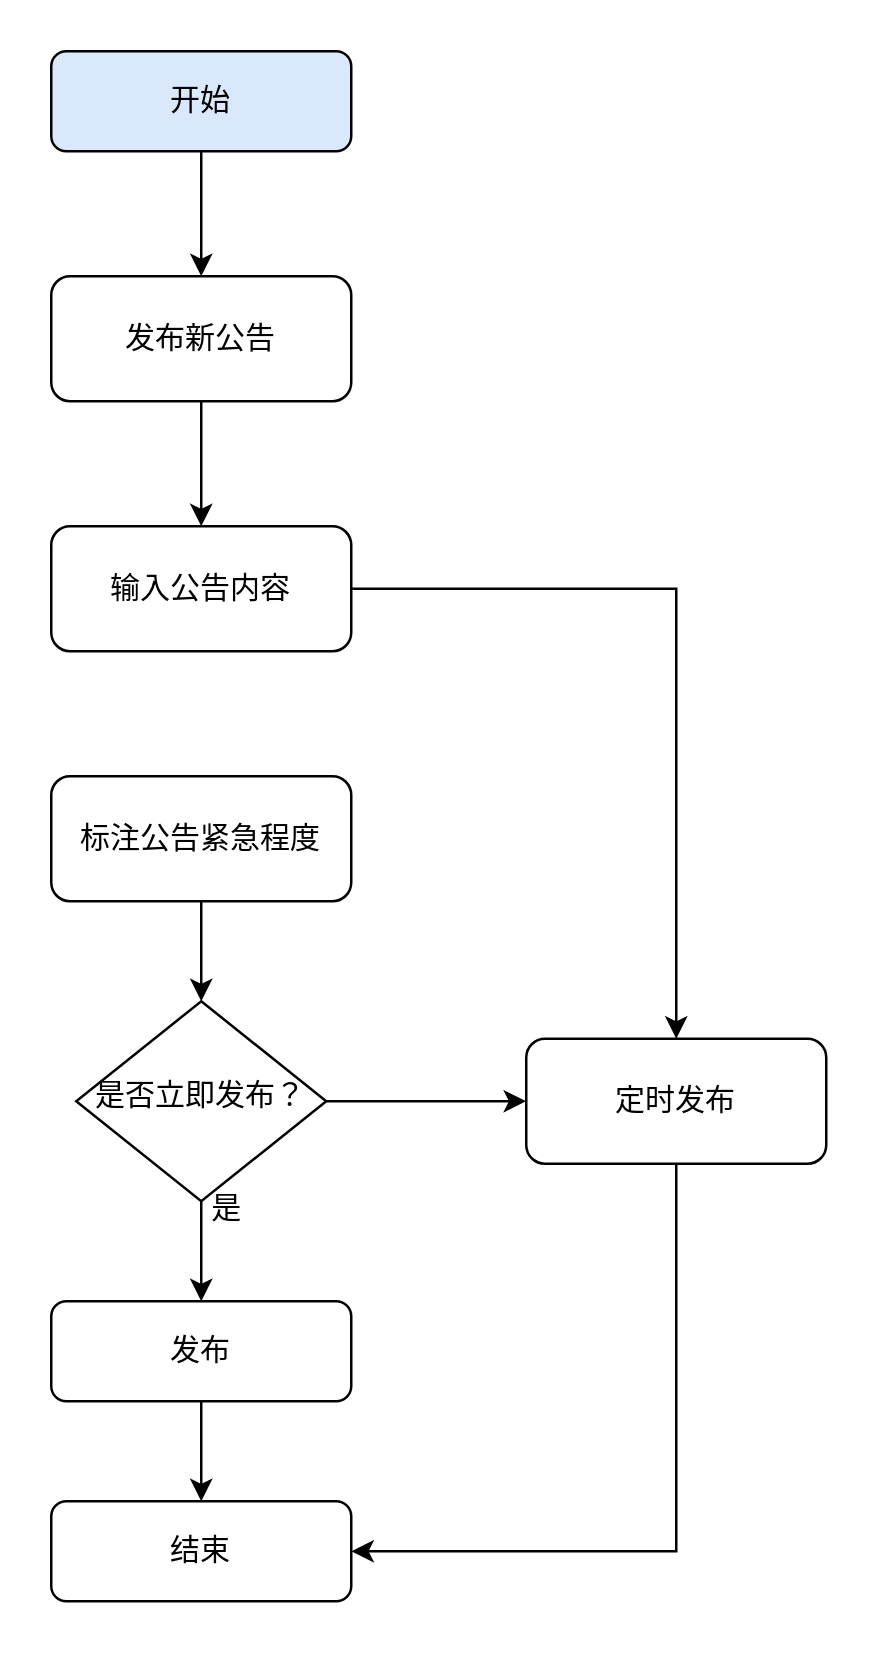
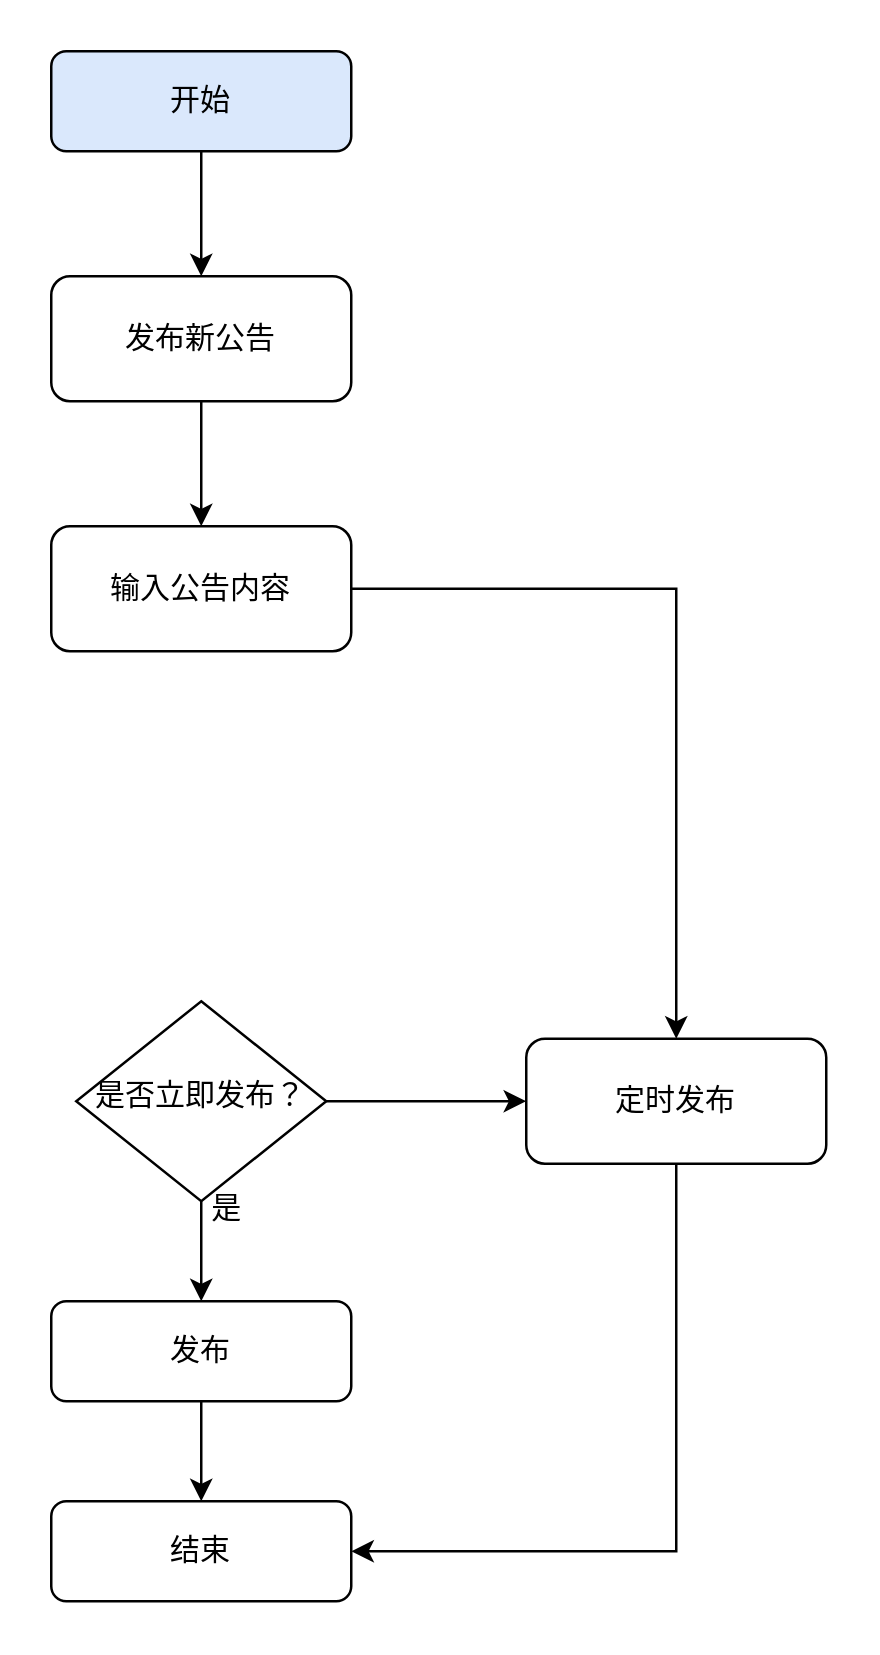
node "标注公告紧急程度": removed
edge "标注公告紧急程度" -> "是否立即发布？": removed
